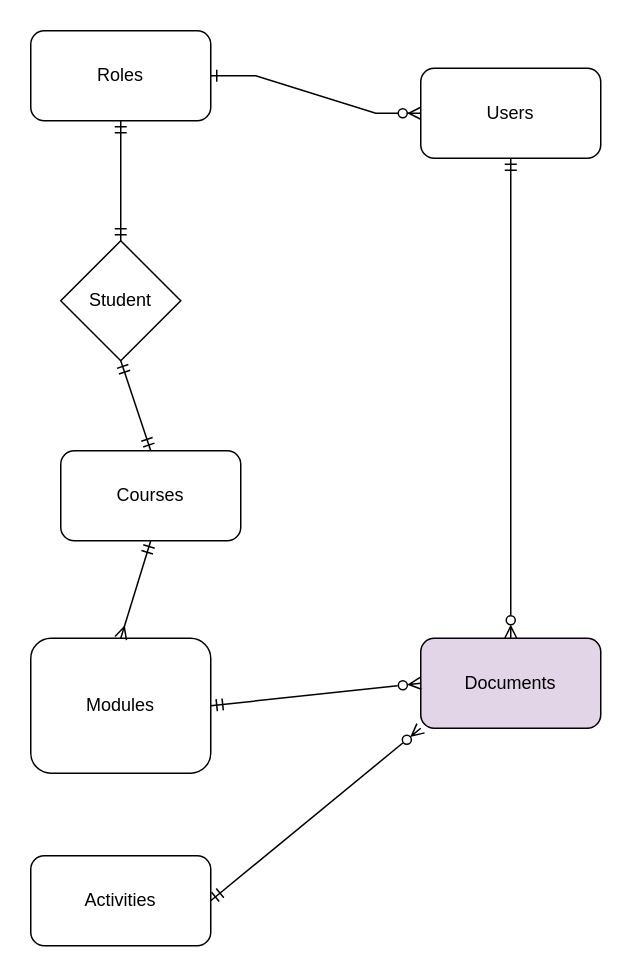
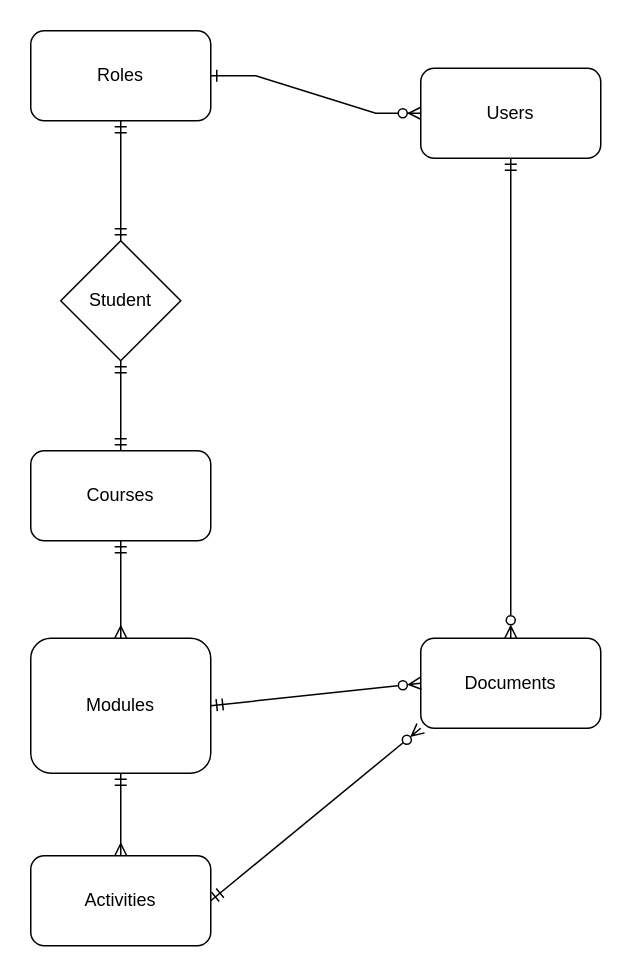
node "Courses": moved (151, 496) -> (121, 496)
node "Documents": fillcolor #e1d5e7 -> #ffffff
edge "Modules" -- "Activities": added
